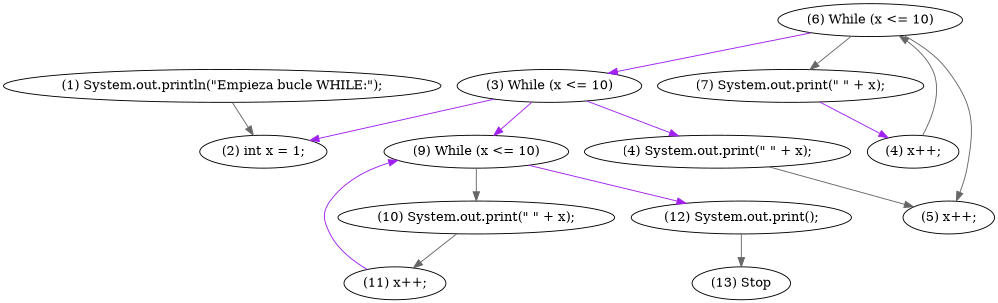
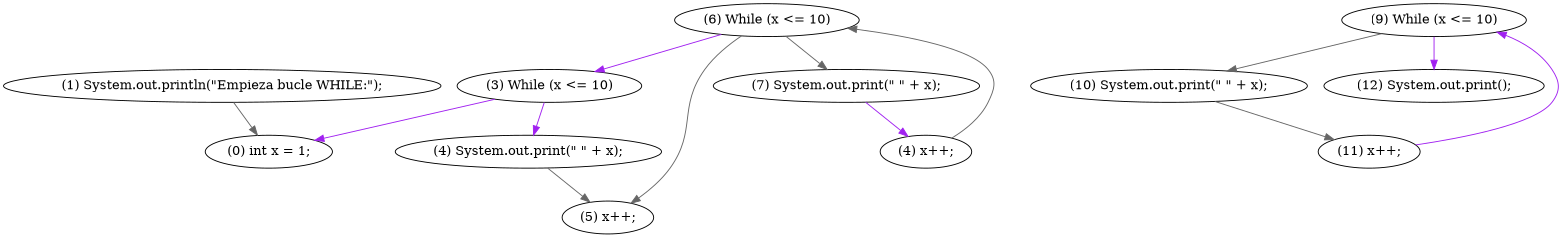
edge "(3) While (x <= 10)" -> "(9) While (x <= 10)": removed
node "(2) int x = 1;": label "(2) int x = 1;" -> "(0) int x = 1;"
node "(13) Stop": removed
